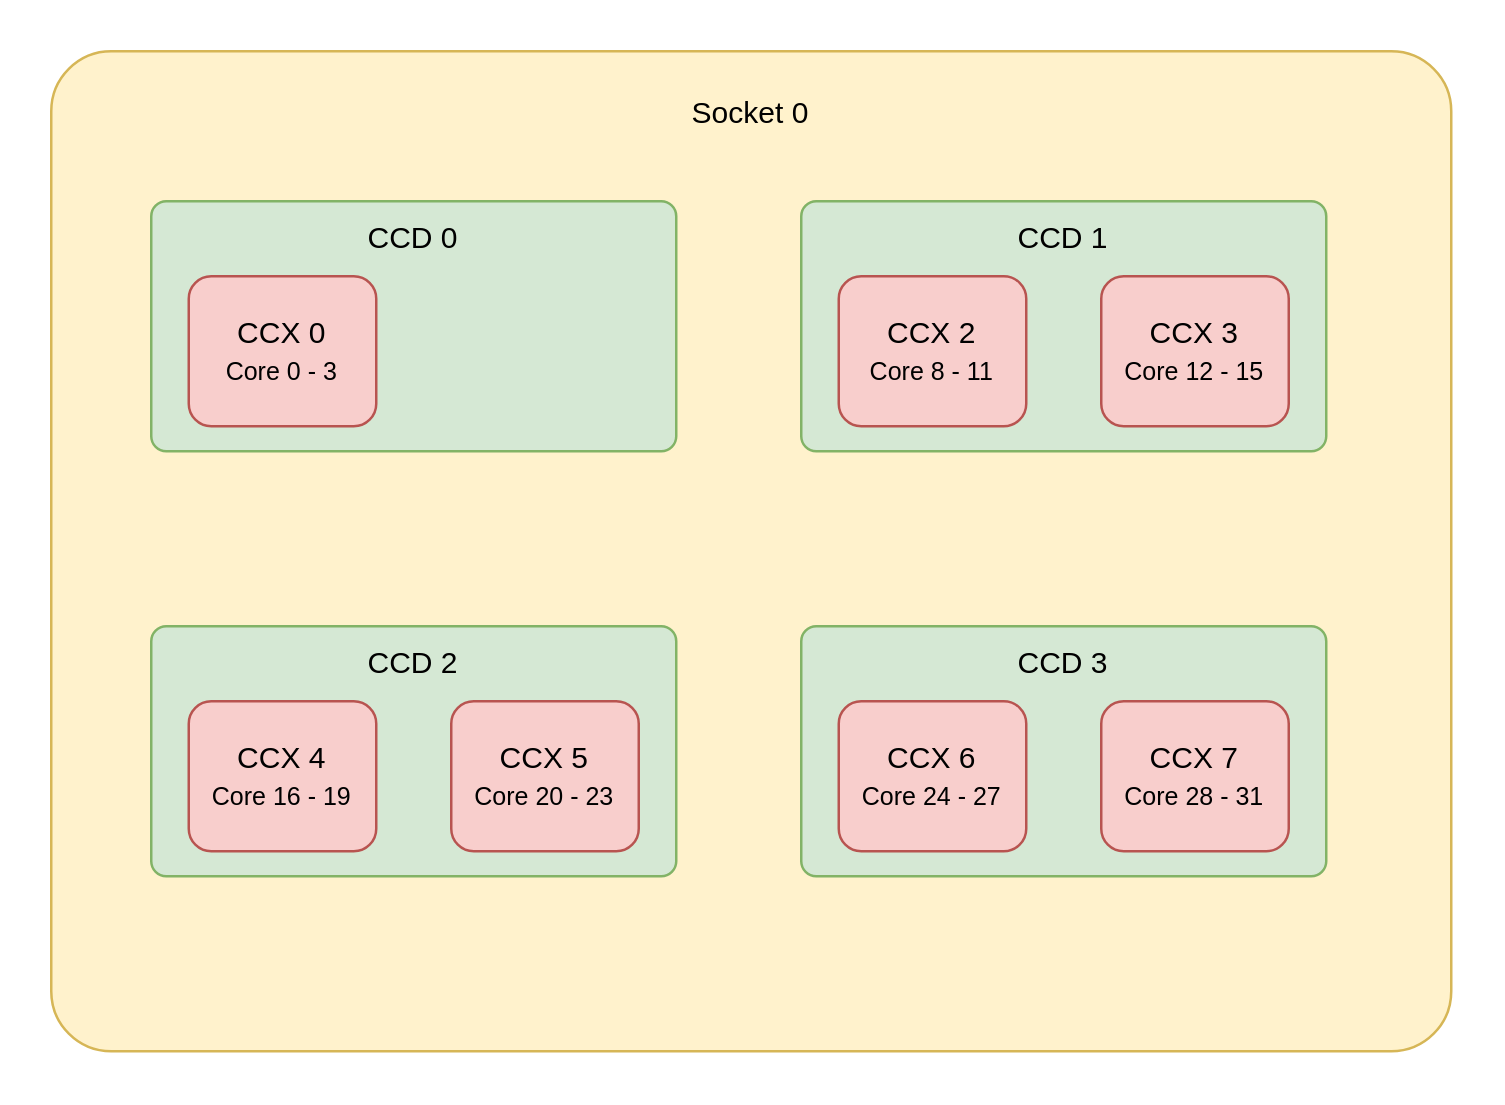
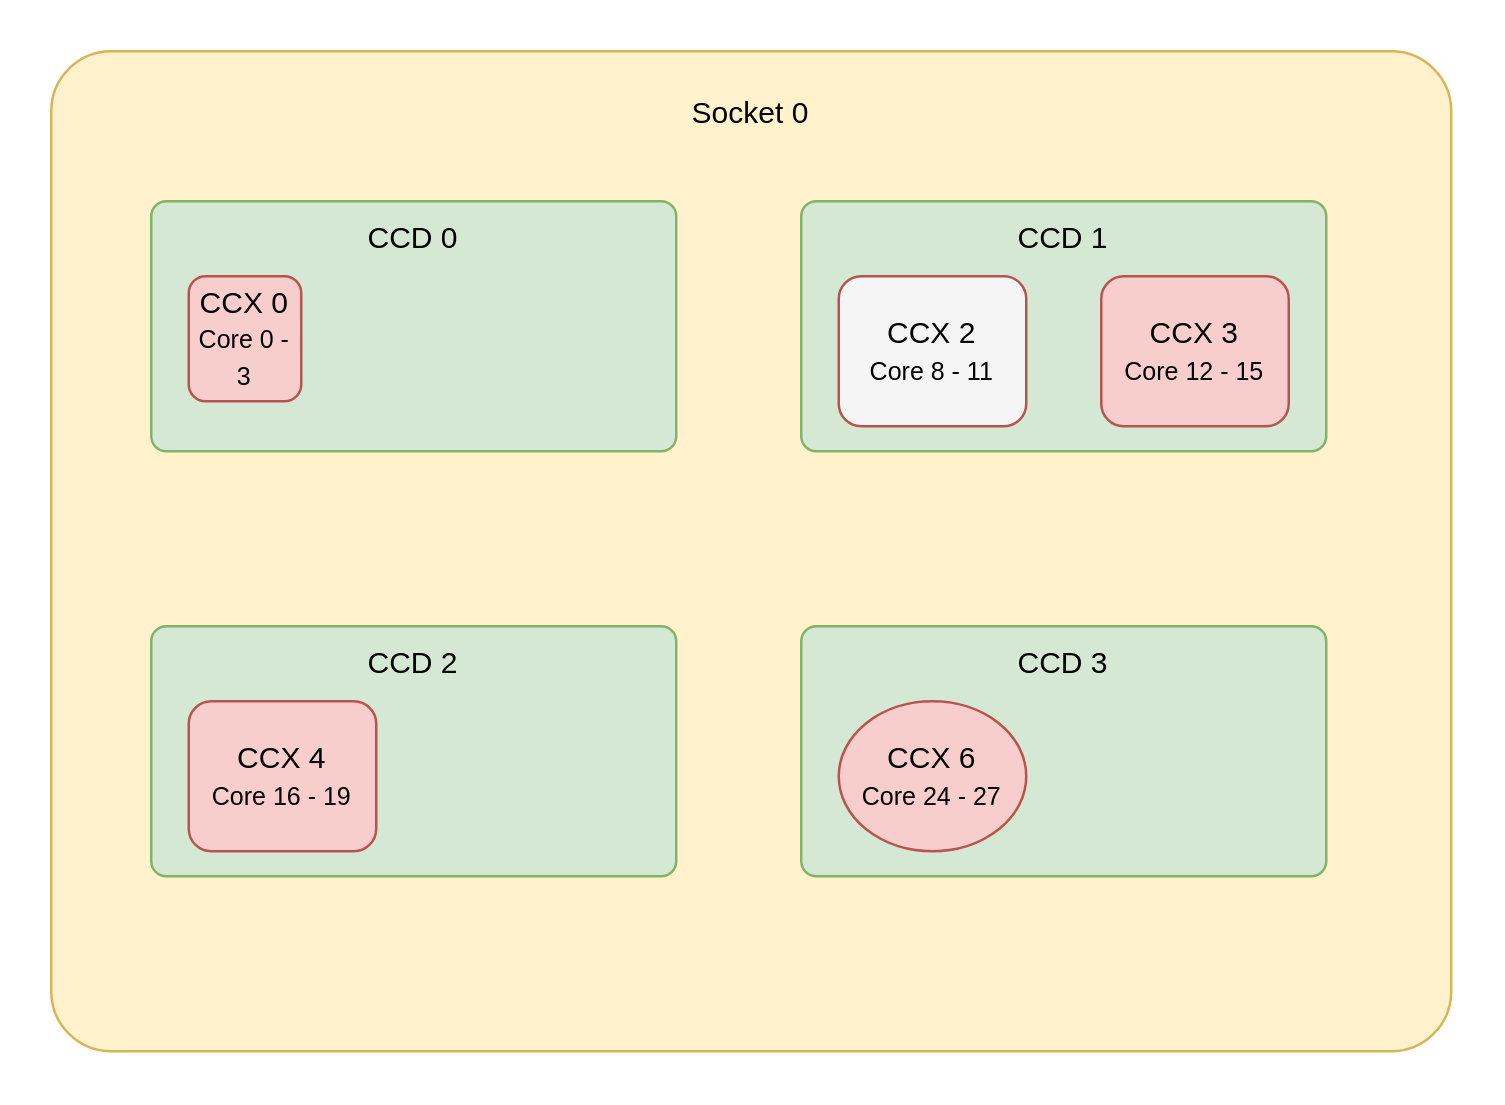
node "CCX 0 Core 0 - 3": size 188x150 -> 113x125
node "CCX 2 Core 8 - 11": fillcolor #f8cecc -> #f5f5f5
node "CCX 5 Core 20 - 23": removed
node "CCX 6 Core 24 - 27": shape rounded rectangle -> ellipse
node "CCX 7 Core 28 - 31": removed
